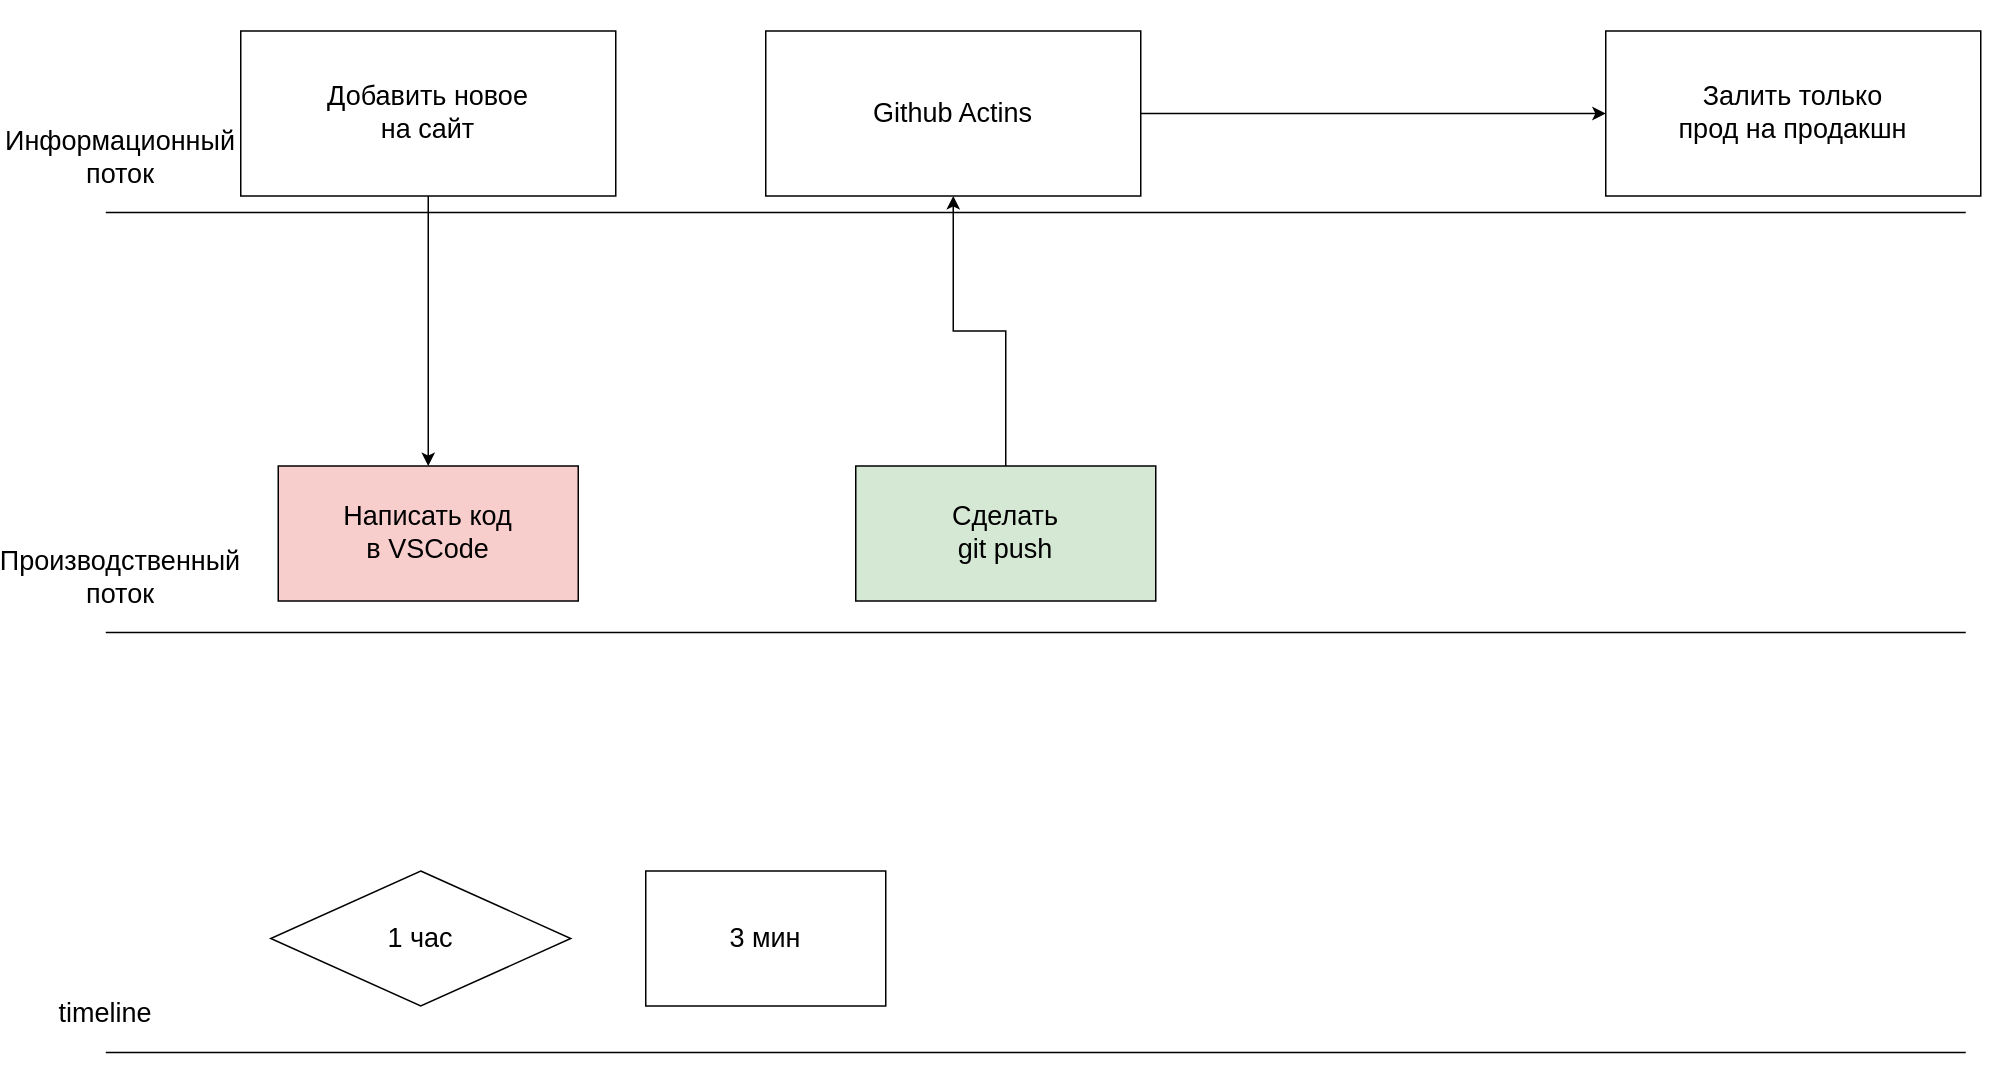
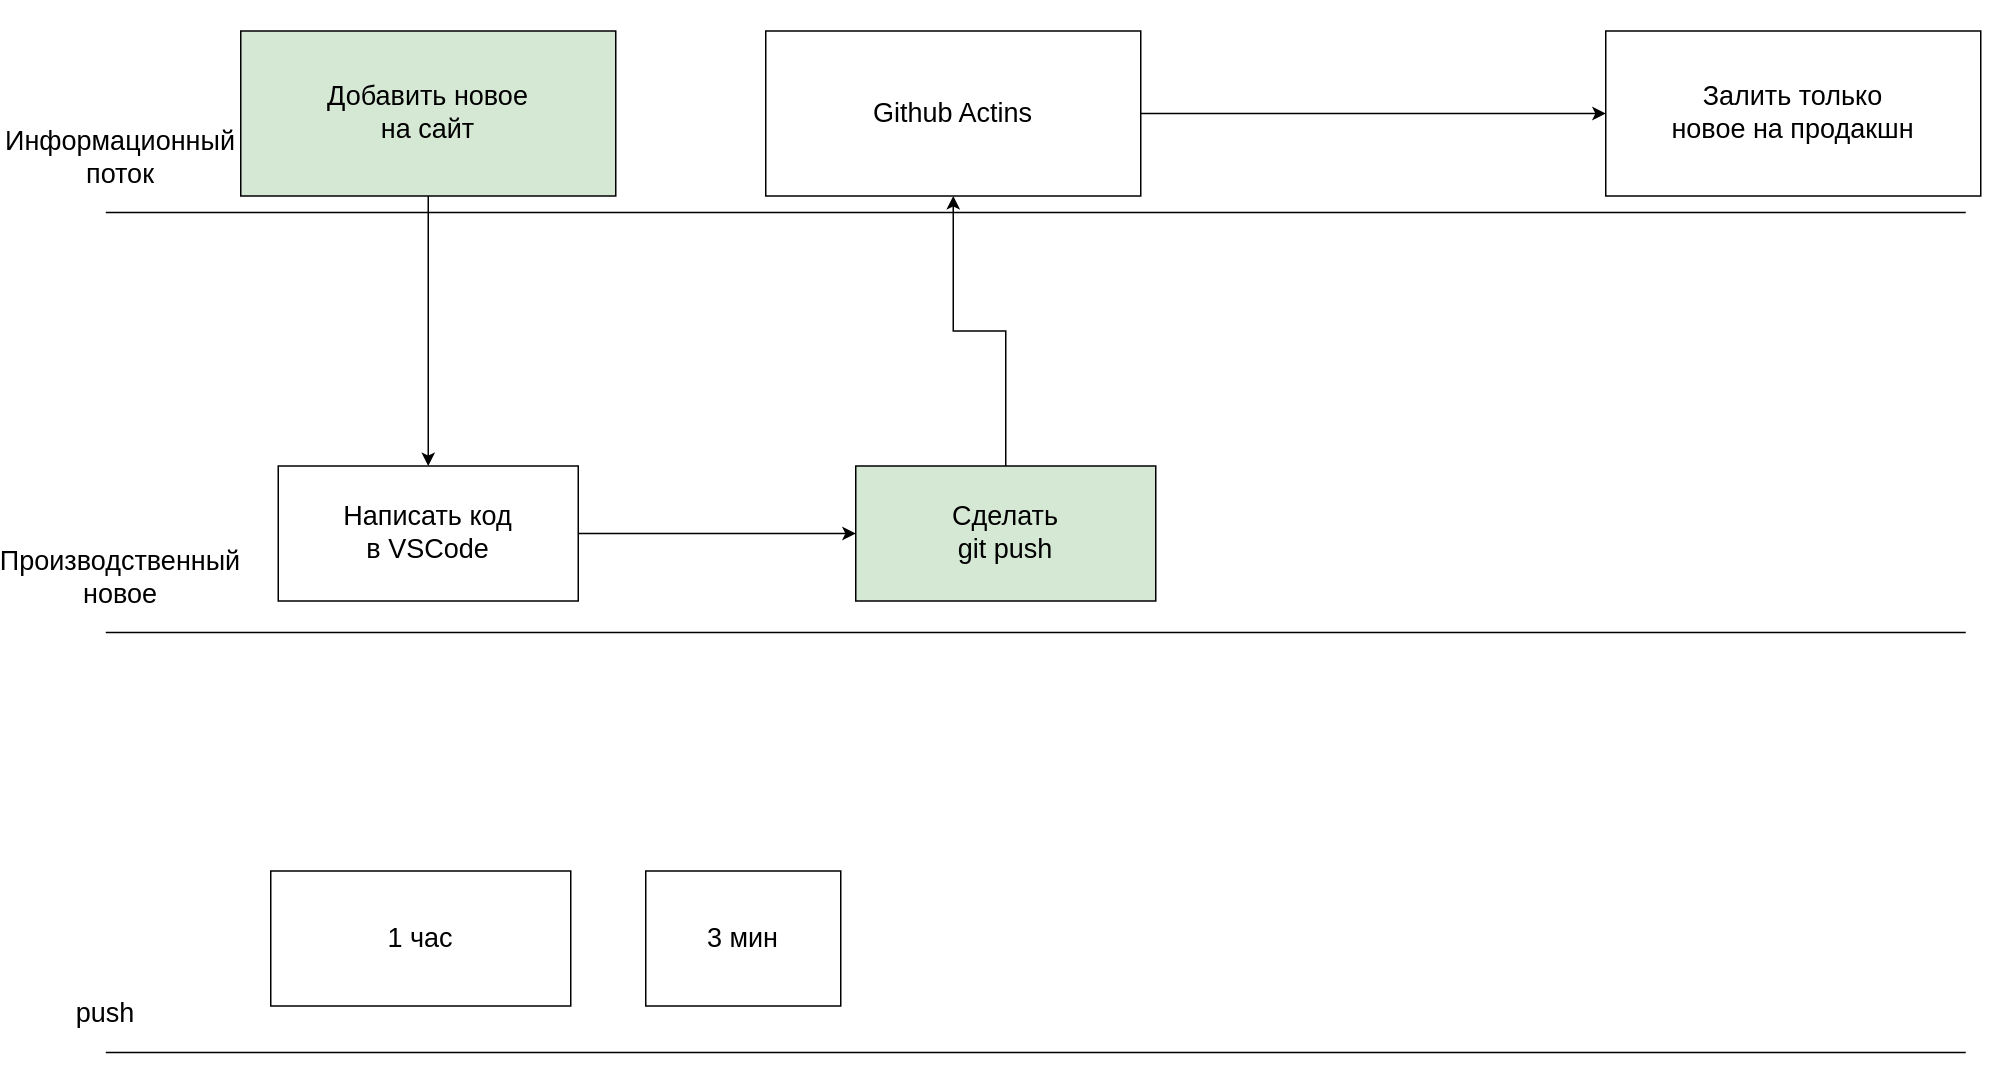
node "Добавить новое на сайт": fillcolor #ffffff -> #d5e8d4
node "Залить только прод на продакшн": label "Залить только прод на продакшн" -> "Залить только новое на продакшн"
node "Написать код в VSCode": fillcolor #f8cecc -> #ffffff
edge "Написать код в VSCode" -> "Сделать git push": added
node "Производственный поток": label "Производственный поток" -> "Производственный новое"
node "1 час": shape diamond -> rectangle
node "3 мин": size 240x135 -> 195x135
node "timeline": label "timeline" -> "push"
